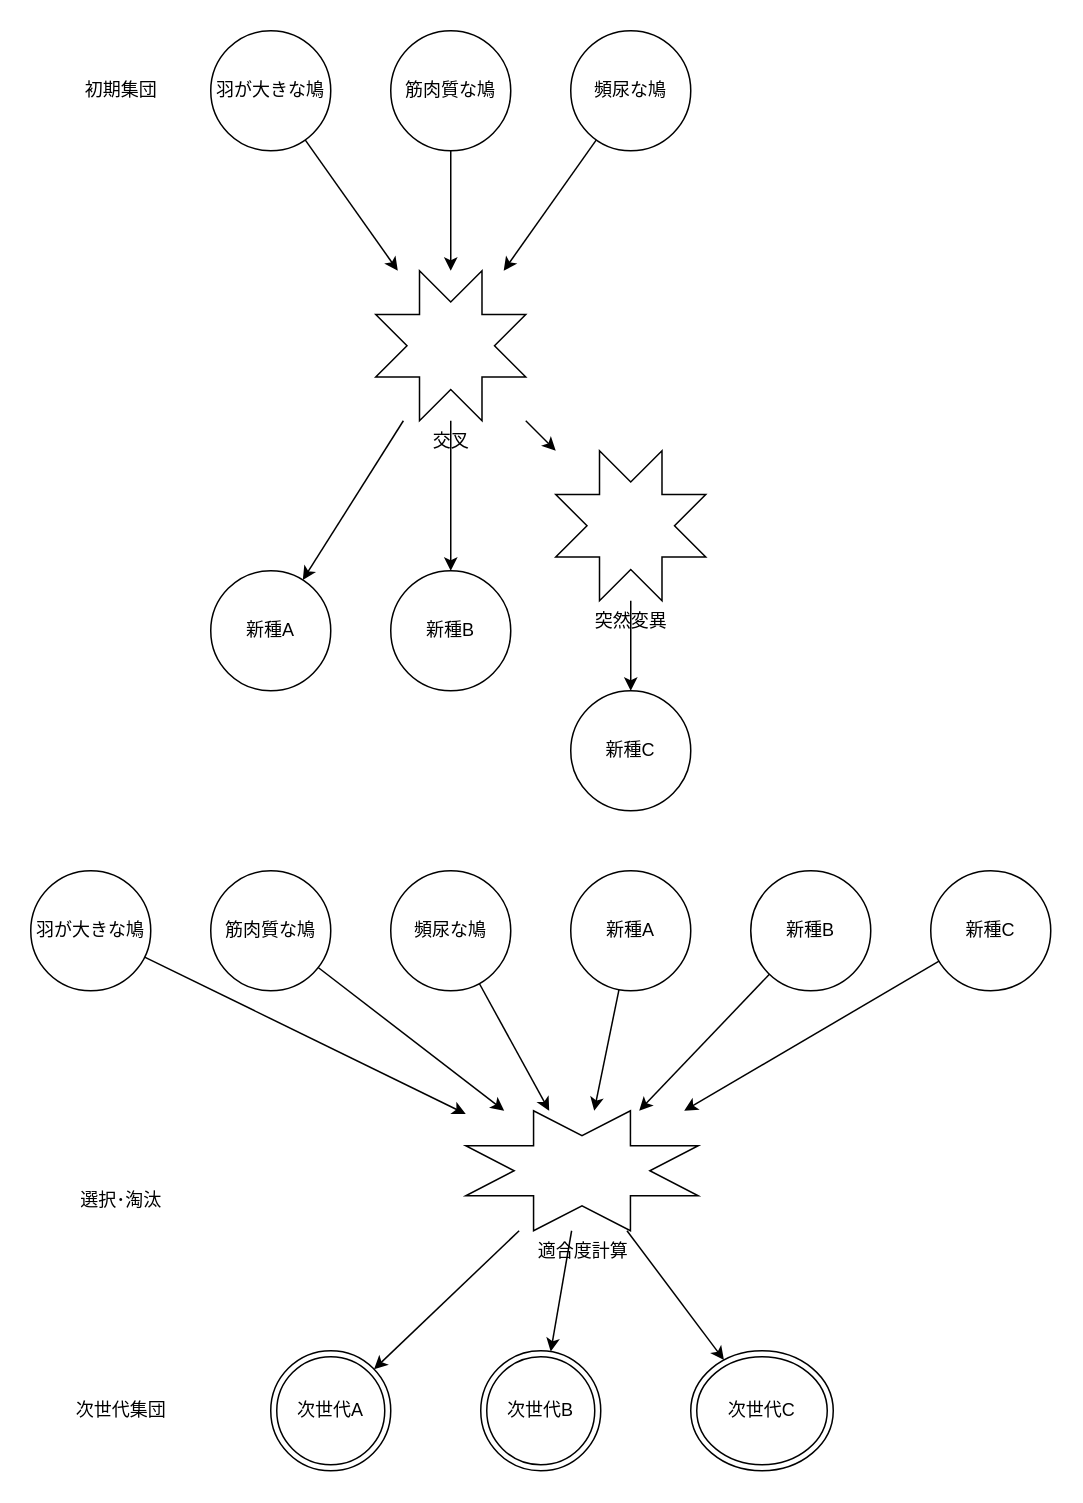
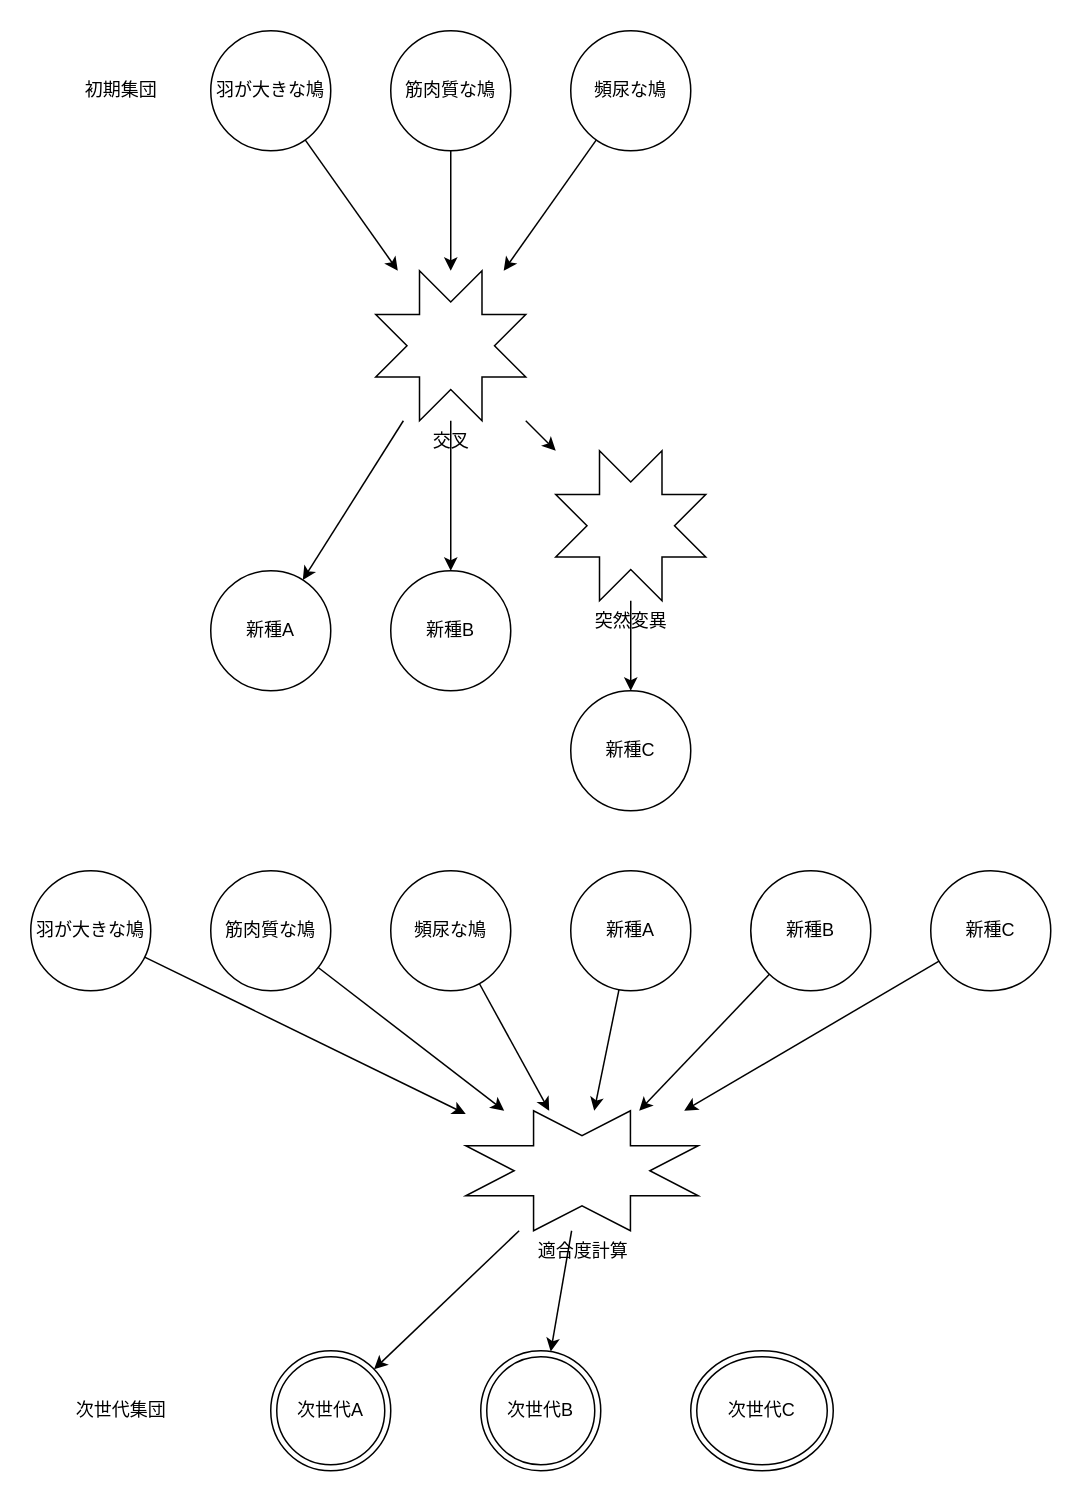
node "選択･淘汰": removed
edge "適合度計算" -> "次世代C": removed
